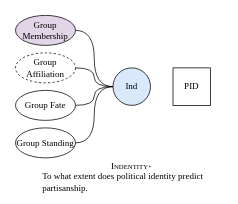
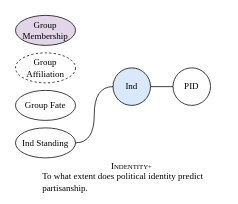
edge "Group Membership" -- "Ind": removed
edge "Group Affiliation" -- "Ind": removed
edge "Ind" -- "PID": added
node "PID": shape rectangle -> ellipse
edge "Ind" -- "Group Fate": removed
node "Group Standing": label "Group Standing" -> "Ind Standing"
